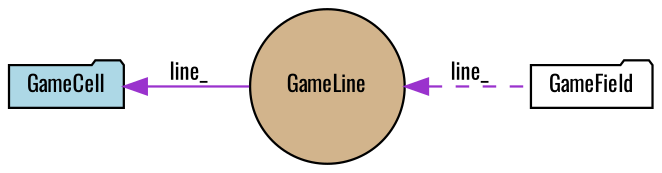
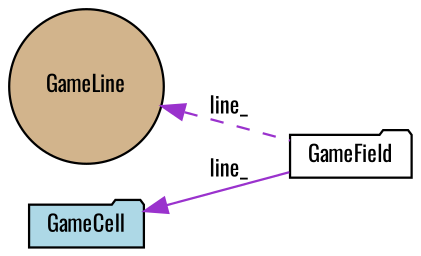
edge "GameLine" -> "GameCell": now "GameField" -> "GameCell"
